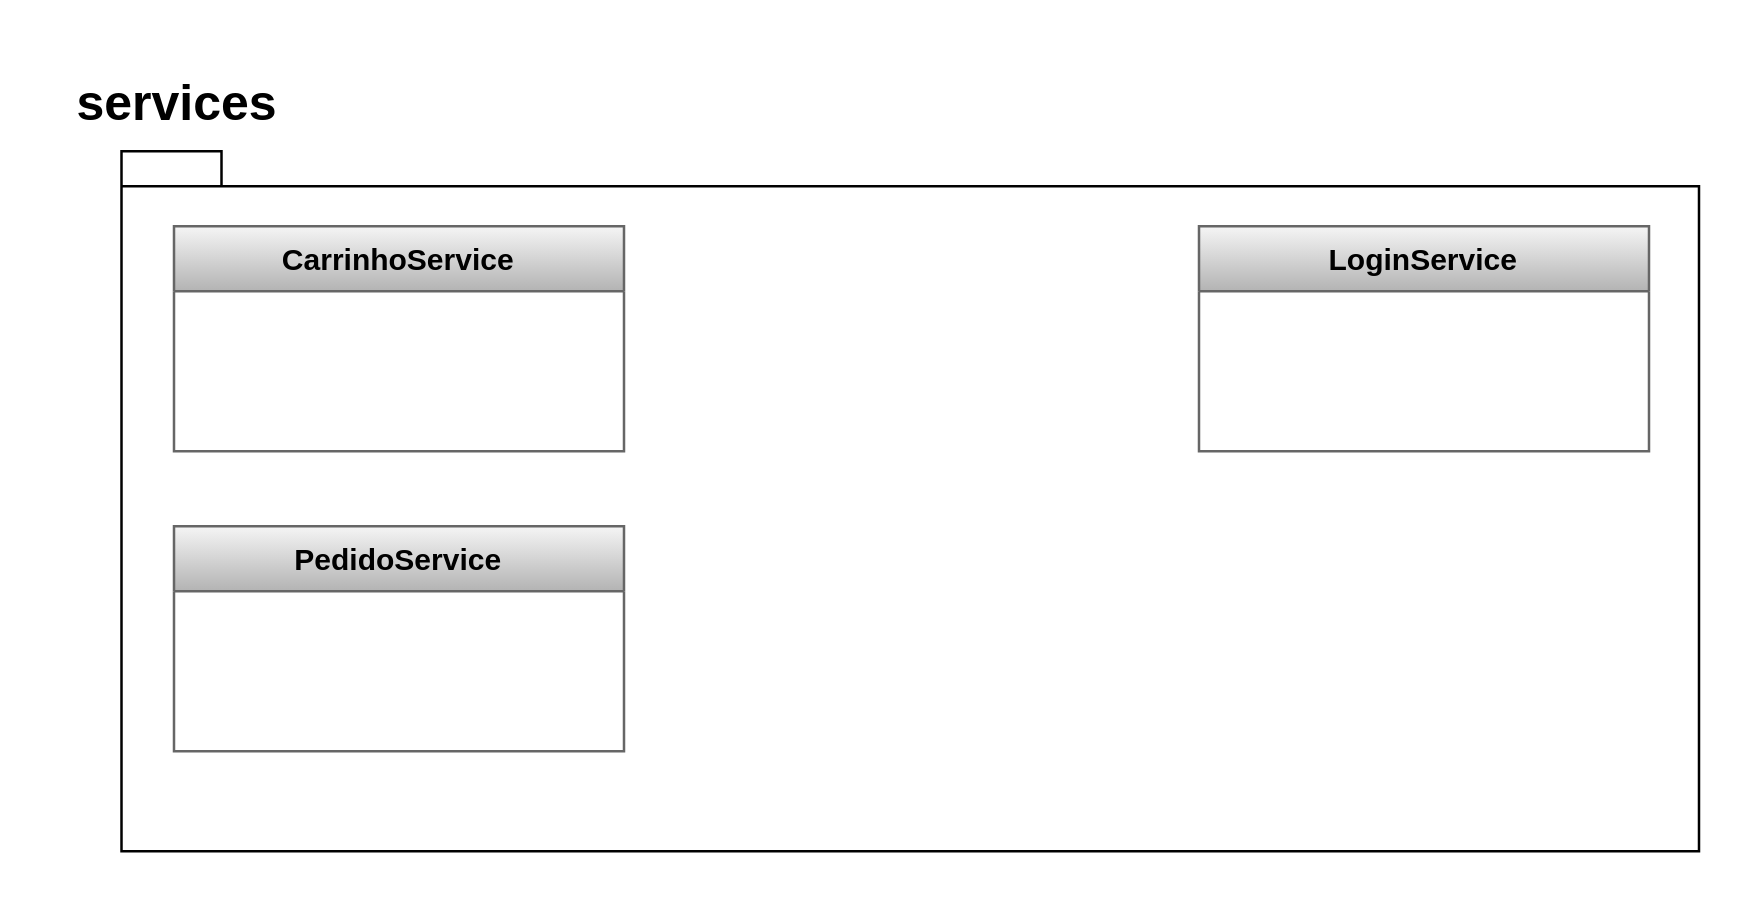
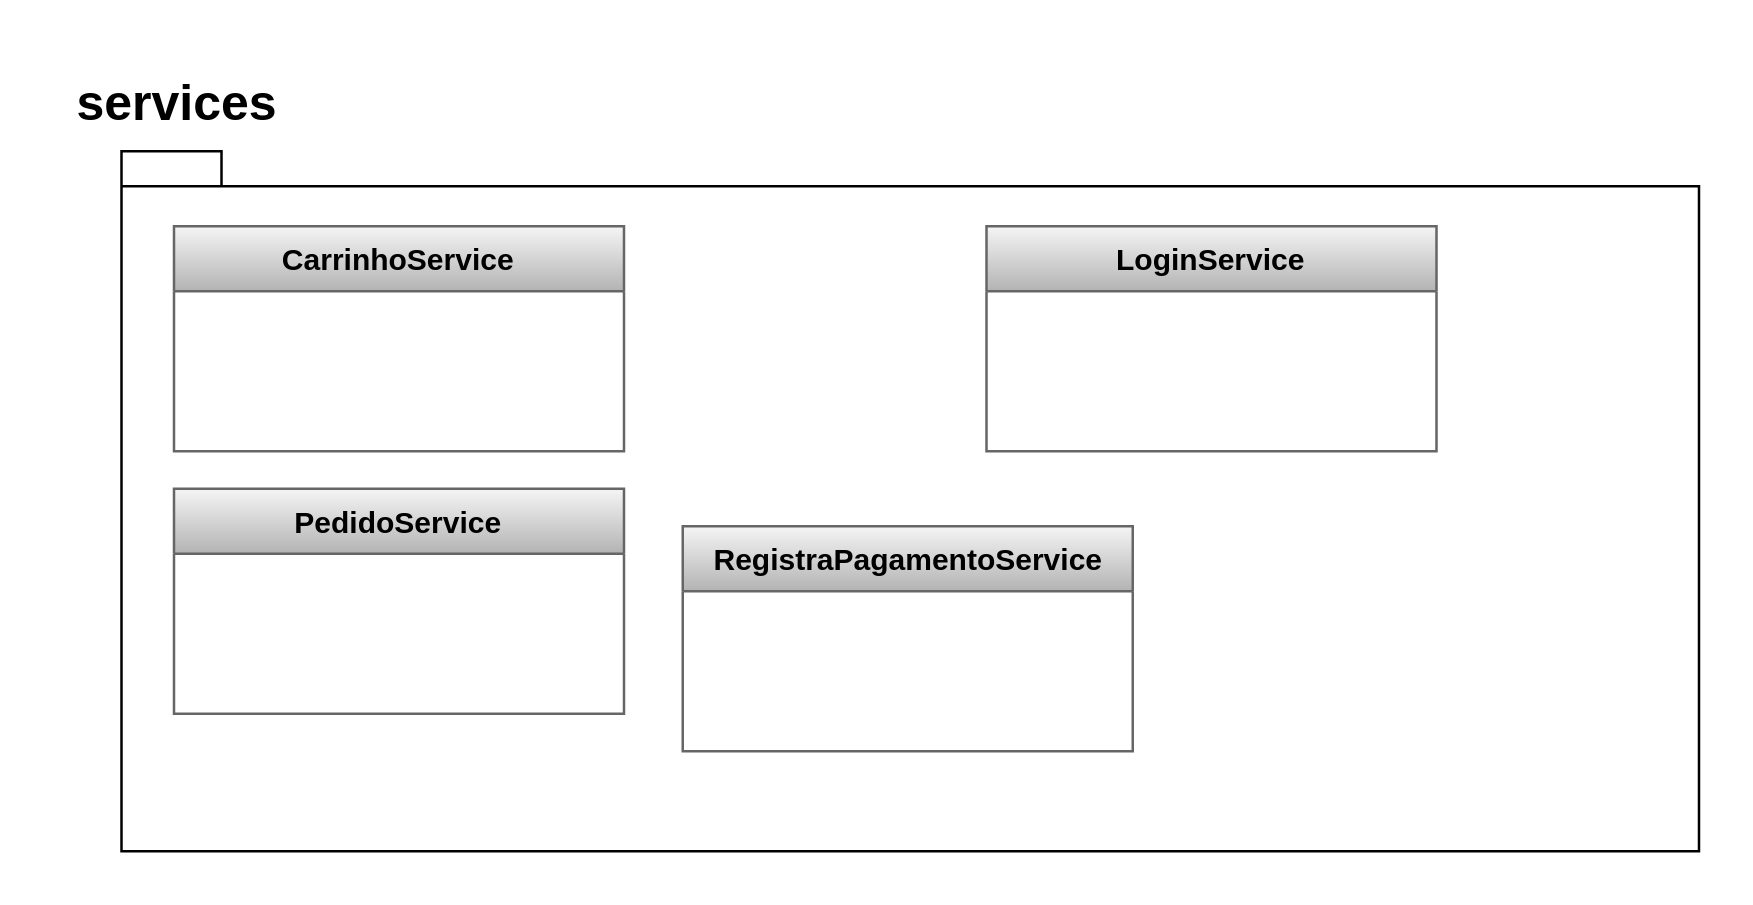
node "LoginService": moved (1424, 339) -> (1211, 339)
node "PedidoService": moved (399, 639) -> (399, 601)
node "RegistraPagamentoService": added
